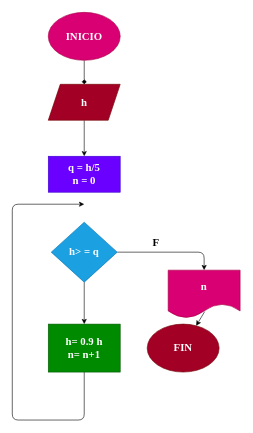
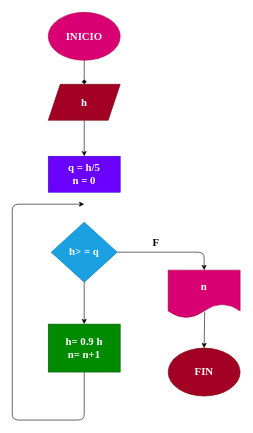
node "FIN": moved (183, 348) -> (204, 372)
